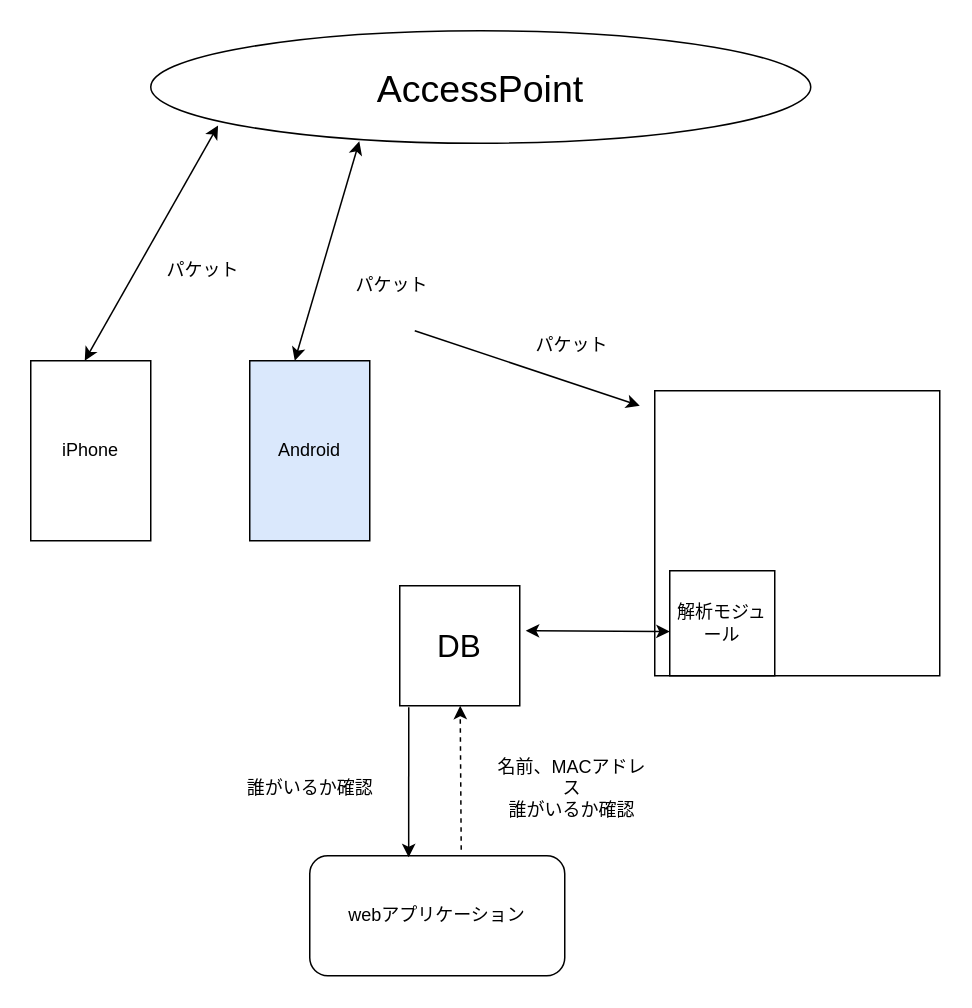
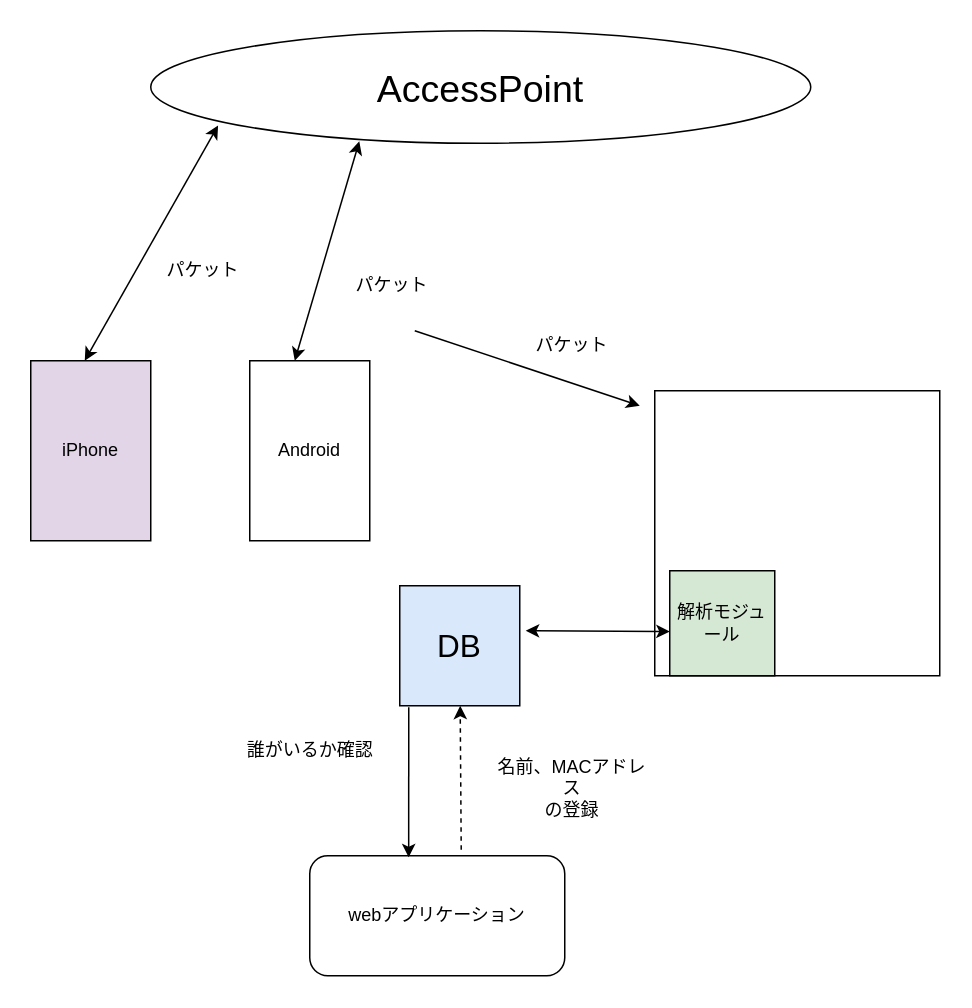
node "iPhone": fillcolor #ffffff -> #e1d5e7
node "Android": fillcolor #dae8fc -> #ffffff
node "解析モジュール": fillcolor #ffffff -> #d5e8d4
node "DB": fillcolor #ffffff -> #dae8fc
node "誰がいるか確認": moved (310, 788) -> (310, 751)
node "名前、MACアドレス 誰がいるか確認": label "名前、MACアドレス 誰がいるか確認" -> "名前、MACアドレス の登録"
